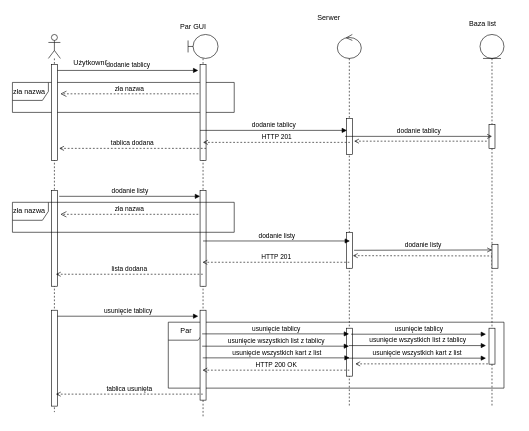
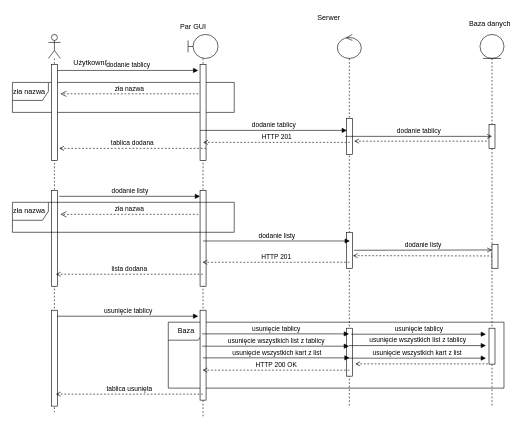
node "Baza list": label "Baza list" -> "Baza danych"
node "Par": label "Par" -> "Baza"
